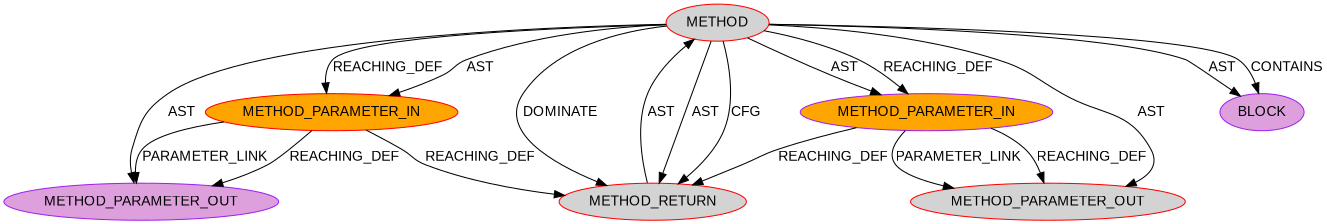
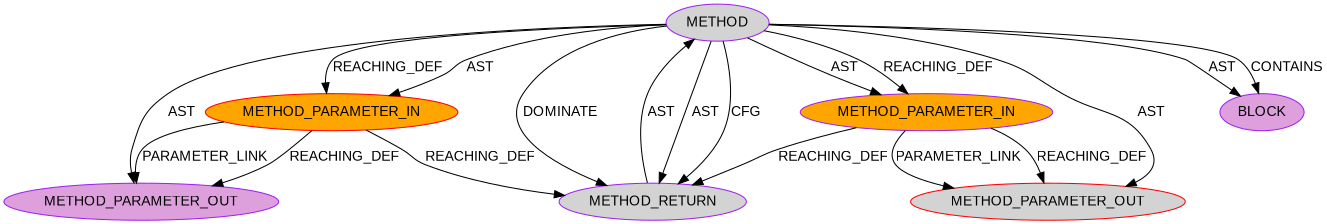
node "METHOD": color red -> purple
node "METHOD_RETURN": color red -> purple
